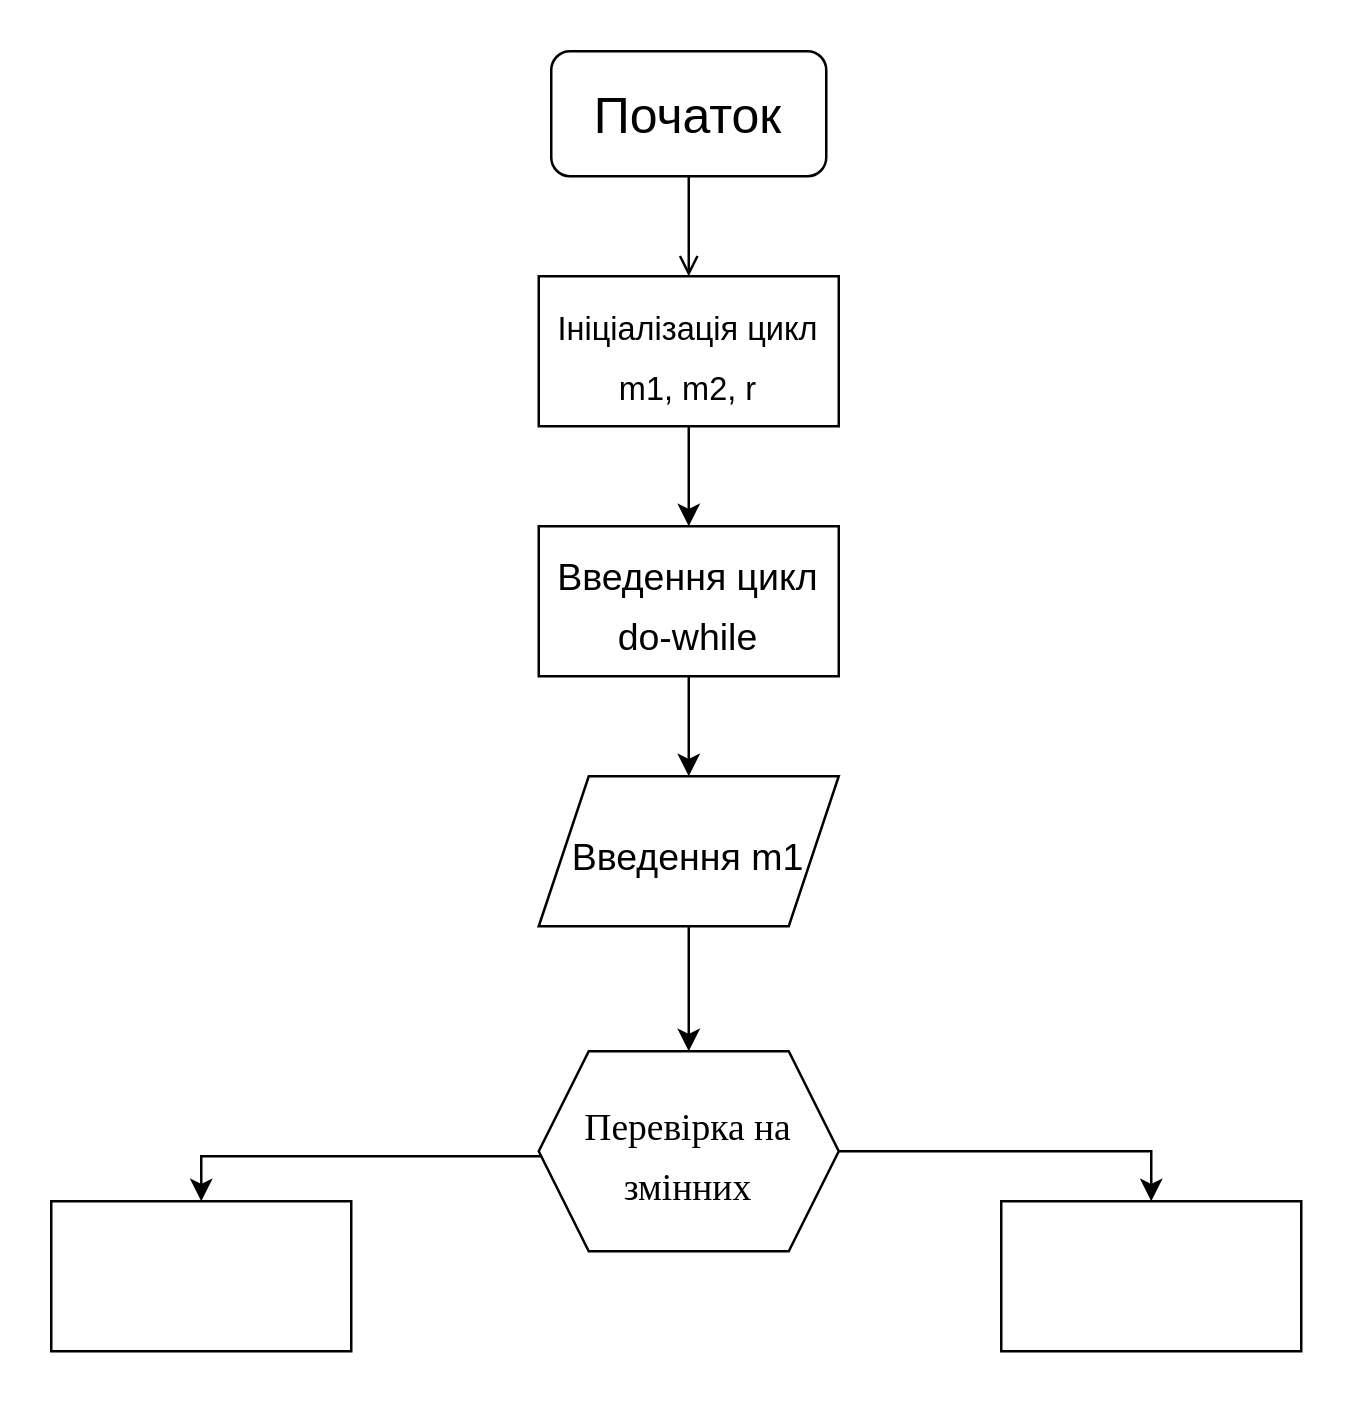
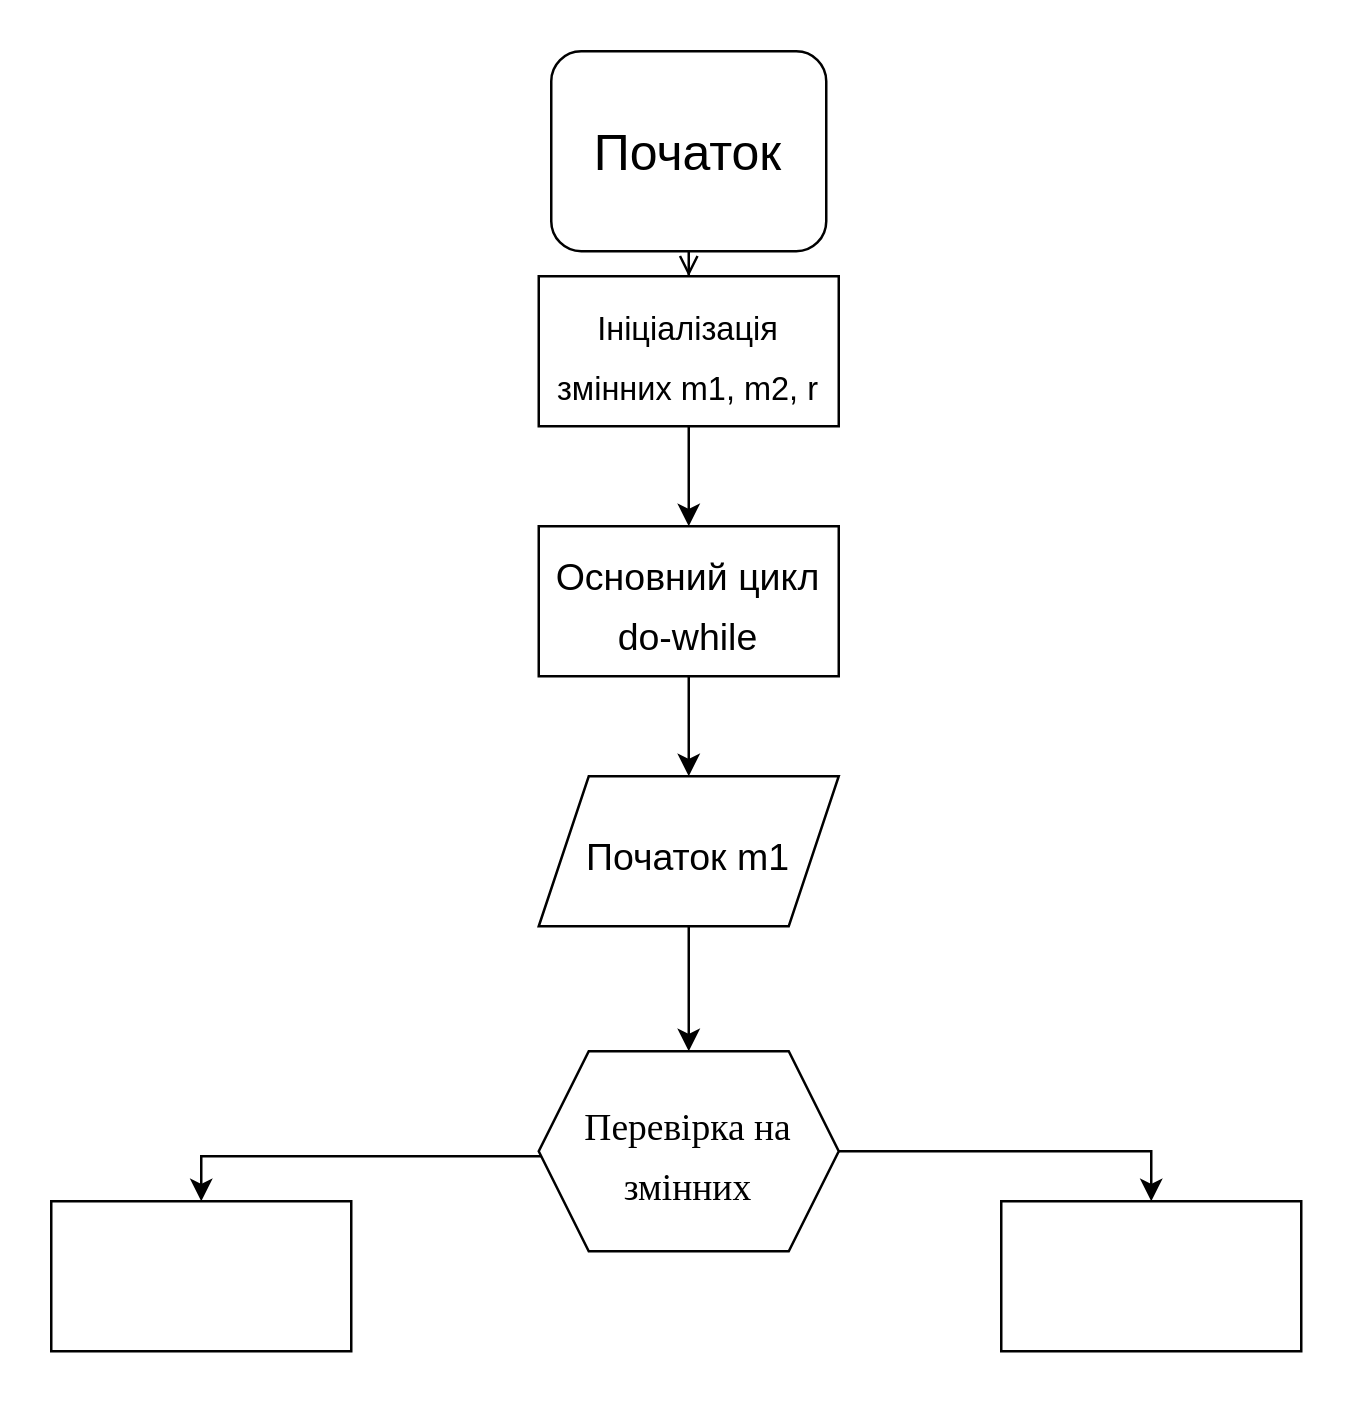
node "Початок": size 275x125 -> 275x200
node "Ініціалізація цикл m1, m2, r": label "Ініціалізація цикл m1, m2, r" -> "Ініціалізація змінних m1, m2, r"
node "Введення цикл do-while": label "Введення цикл do-while" -> "Основний цикл do-while"
node "Введення m1": label "Введення m1" -> "Початок m1"
